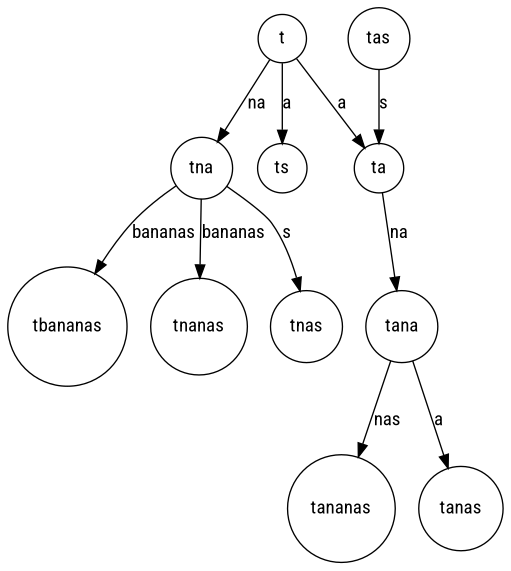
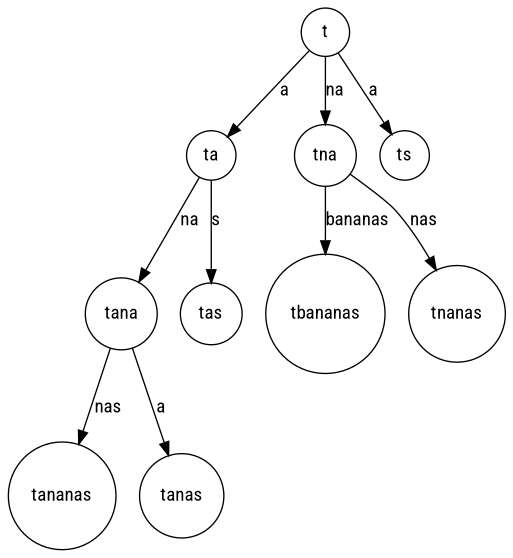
edge "tas" -> "ta": reversed
edge "tna" -> "tnanas": label "bananas" -> "nas"
node "tnas": removed
